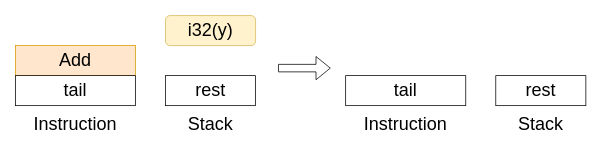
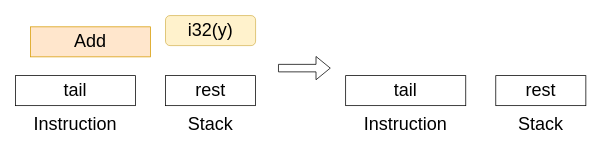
node "Add": moved (75, 60) -> (90, 42)
